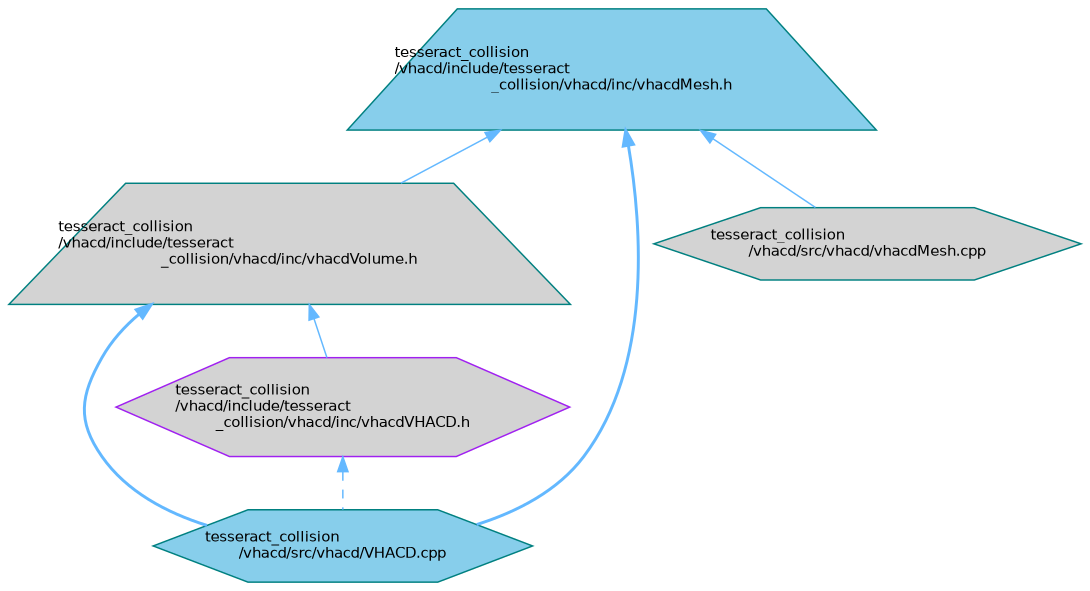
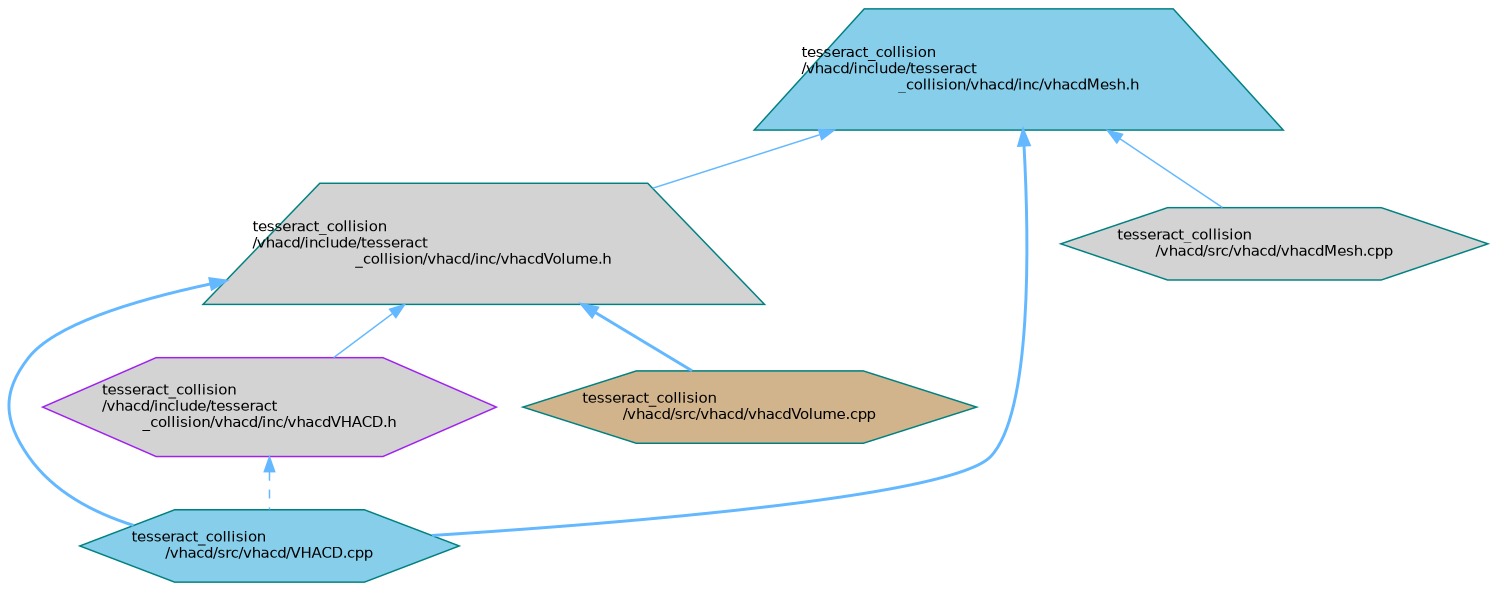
node "tesseract_collision /vhacd/src/vhacd/vhacdVolume.cpp": added
